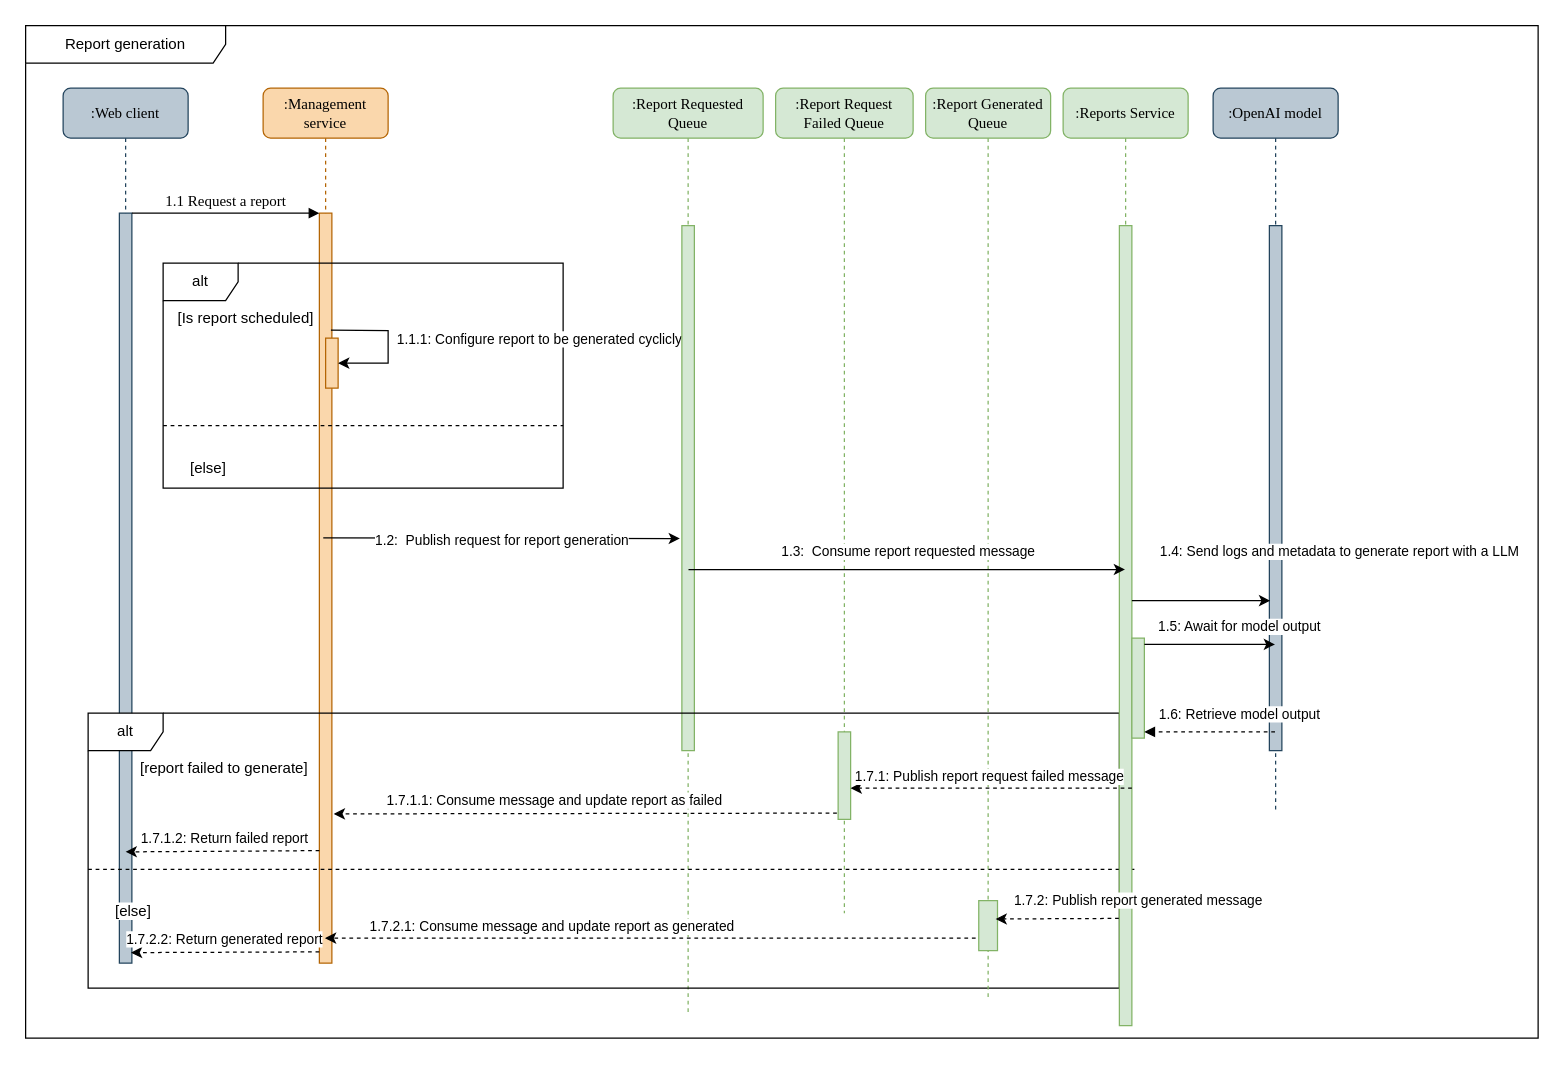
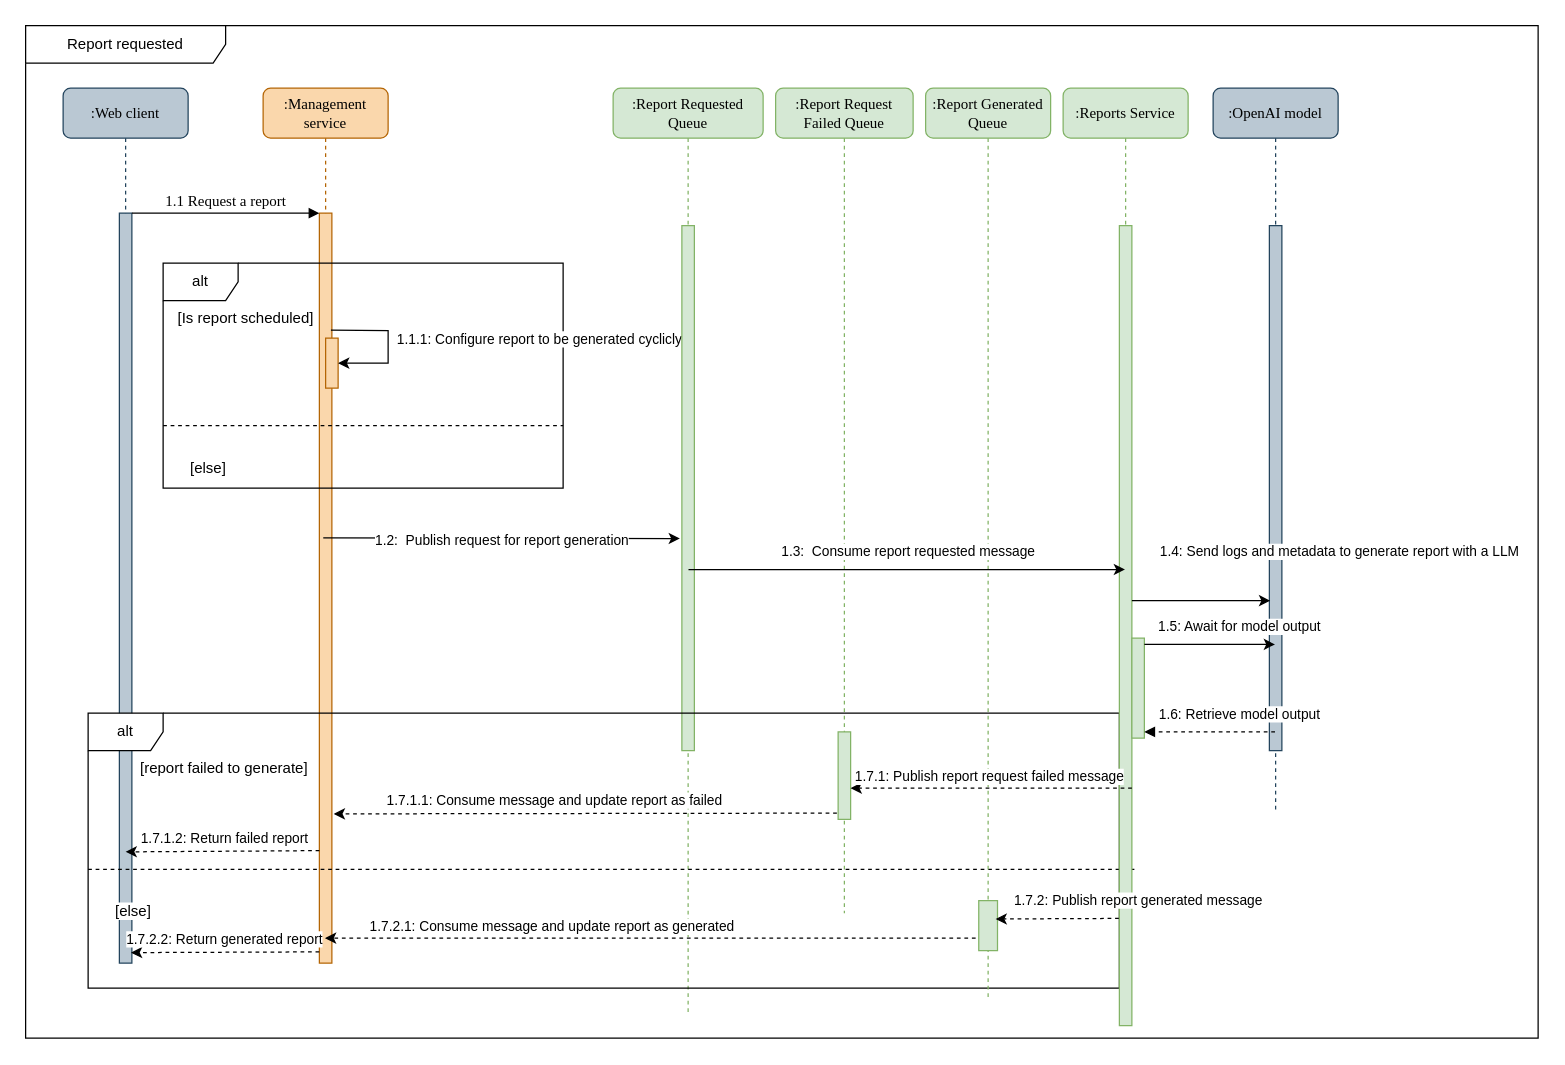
node "Report generation": label "Report generation" -> "Report requested"
